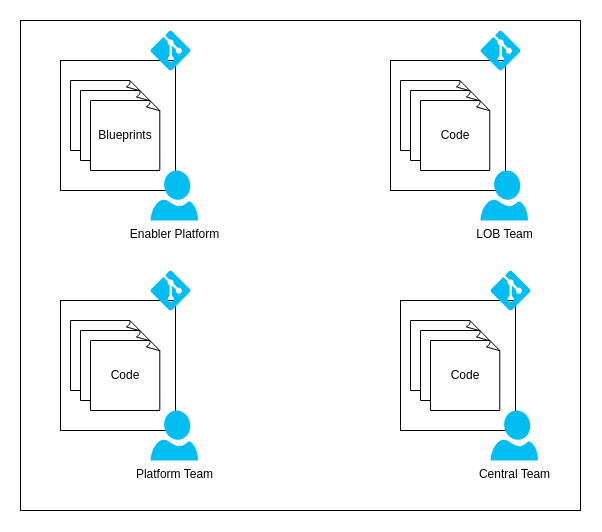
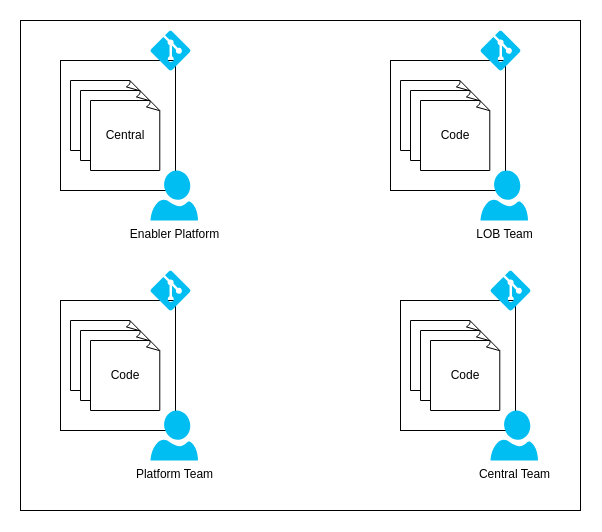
node "Blueprints": label "Blueprints" -> "Central"
